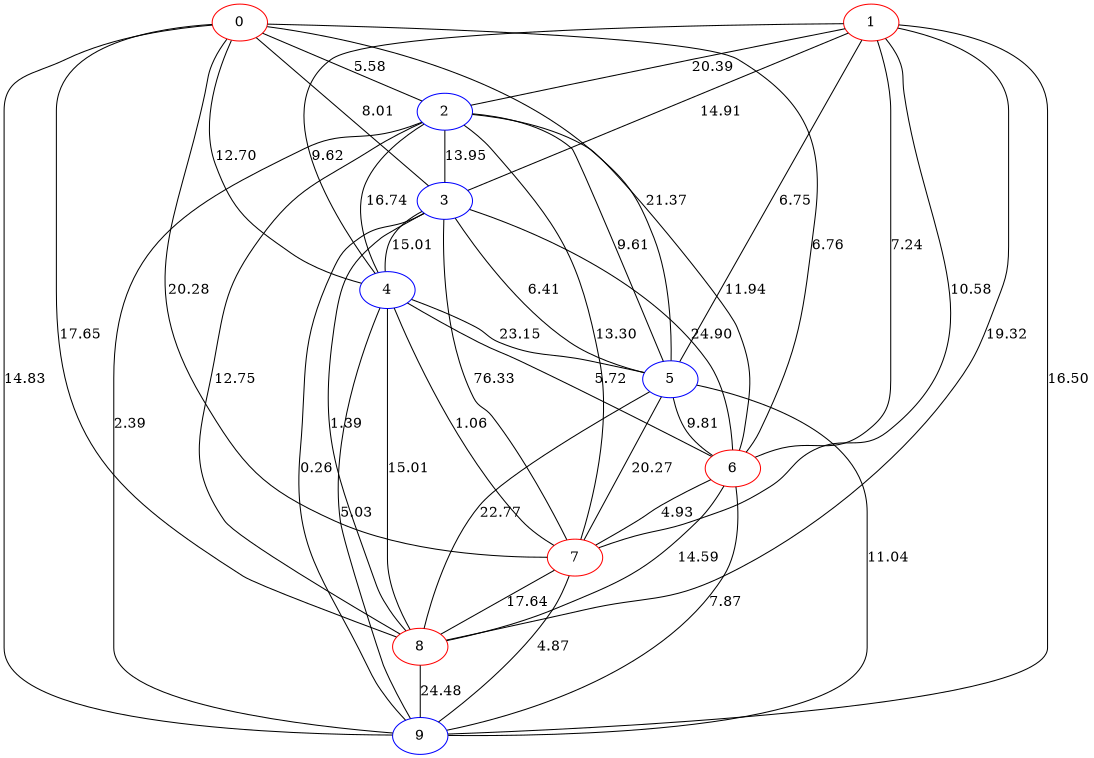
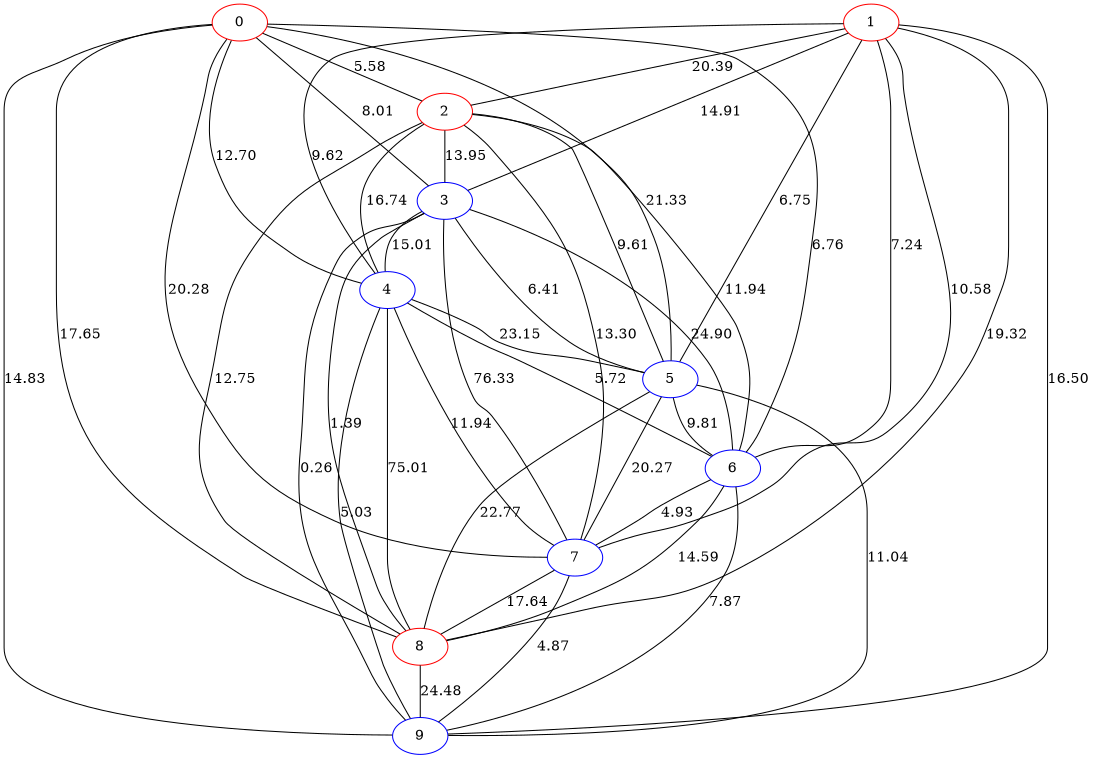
node "2": color blue -> red
edge "0" -- "5": label "21.37" -> "21.33"
edge "4" -- "7": label "1.06" -> "11.94"
edge "2" -- "9": removed, label "2.39"
edge "4" -- "8": label "15.01" -> "75.01"
node "6": color red -> blue
node "7": color red -> blue
